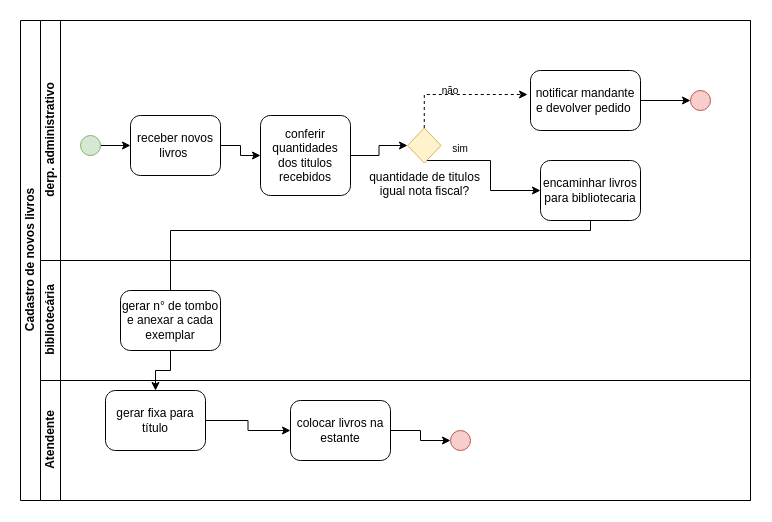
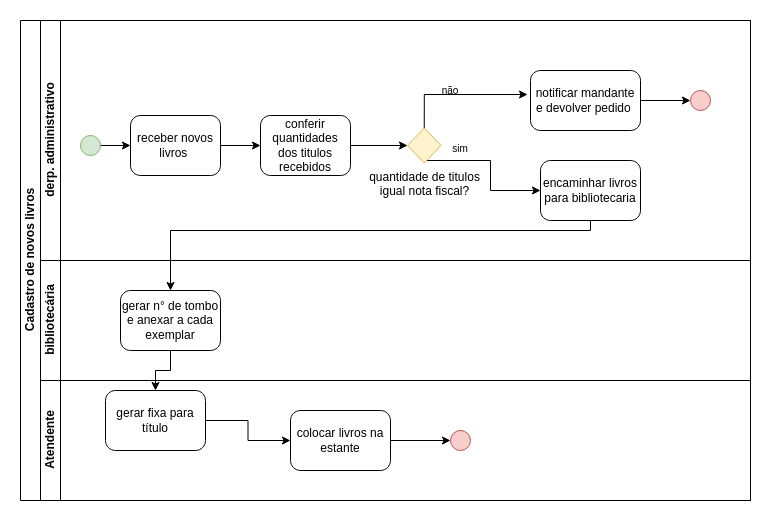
edge "quantidade de titulos igual nota fiscal?" -> "notificar mandante e devolver pedido": style dashed -> solid
node "conferir quantidades dos titulos recebidos": size 90x80 -> 90x60
edge "encaminhar livros para bibliotecaria" -- "gerar n° de tombo e anexar a cada exemplar": arrowhead none -> classic
node "colocar livros na estante": moved (341, 431) -> (341, 441)
